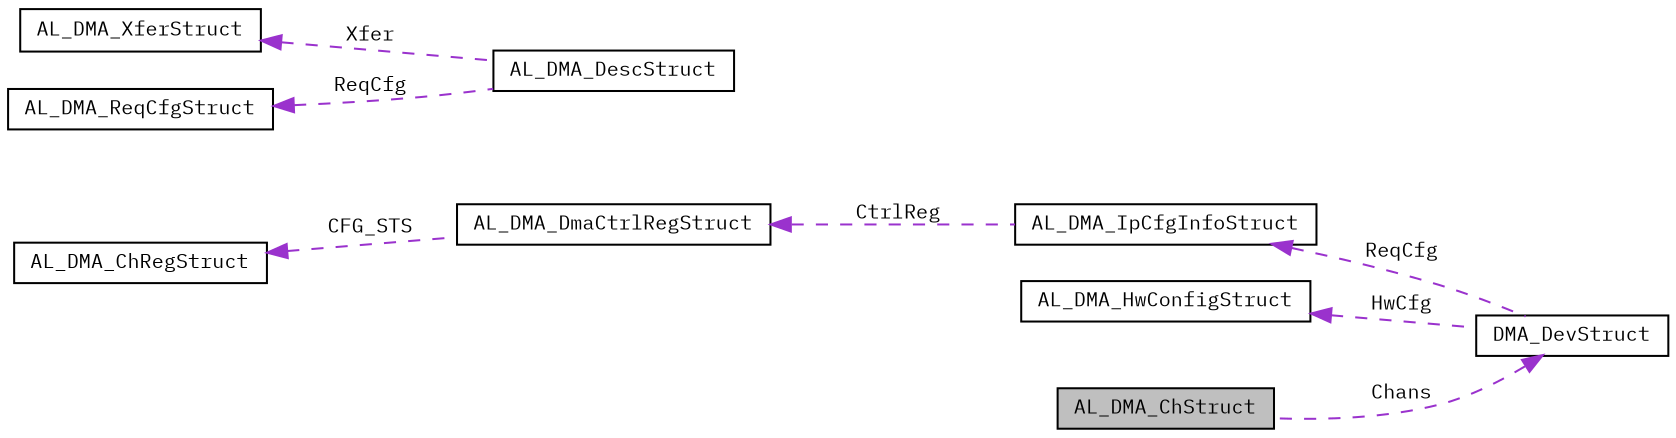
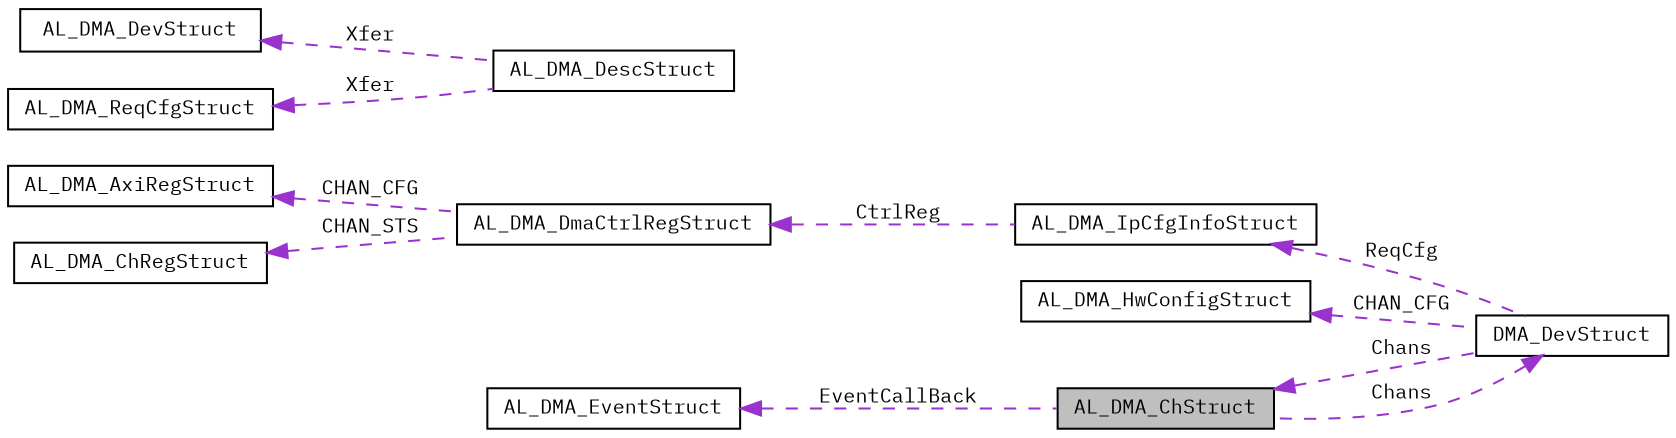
node "AL_DMA_XferStruct": label "AL_DMA_XferStruct" -> "AL_DMA_DevStruct"
edge "AL_DMA_DescStruct" -> "AL_DMA_ReqCfgStruct": label " ReqCfg" -> " Xfer"
node "AL_DMA_AxiRegStruct": added
edge "AL_DMA_DmaCtrlRegStruct" -> "AL_DMA_ChRegStruct": label " CFG_STS" -> " CHAN_STS"
edge "DMA_DevStruct" -> "AL_DMA_HwConfigStruct": label " HwCfg" -> " CHAN_CFG"
edge "DMA_DevStruct" -> "AL_DMA_ChStruct": added, label "Chans"
node "AL_DMA_EventStruct": added
